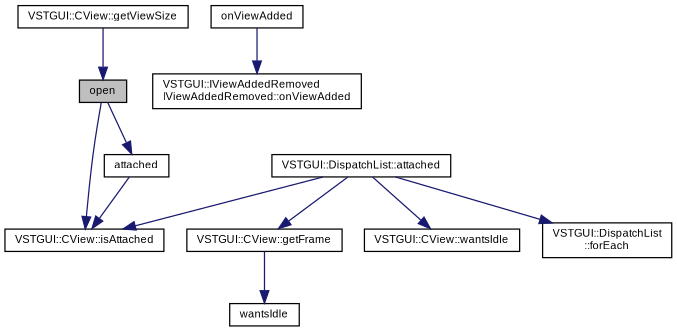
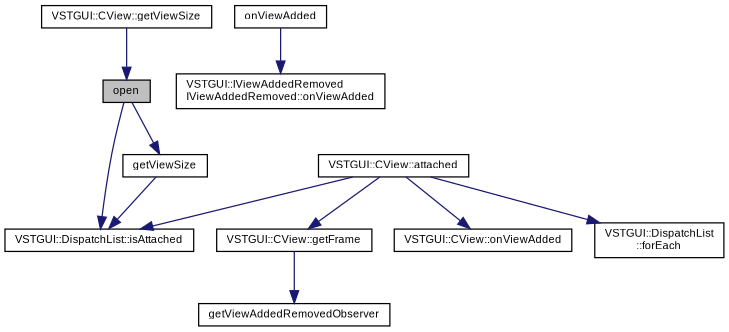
node "attached": label "attached" -> "getViewSize"
node "VSTGUI::DispatchList::attached": label "VSTGUI::DispatchList::attached" -> "VSTGUI::CView::attached"
node "VSTGUI::CView::isAttached": label "VSTGUI::CView::isAttached" -> "VSTGUI::DispatchList::isAttached"
node "VSTGUI::CView::wantsIdle": label "VSTGUI::CView::wantsIdle" -> "VSTGUI::CView::onViewAdded"
node "wantsIdle": label "wantsIdle" -> "getViewAddedRemovedObserver"
